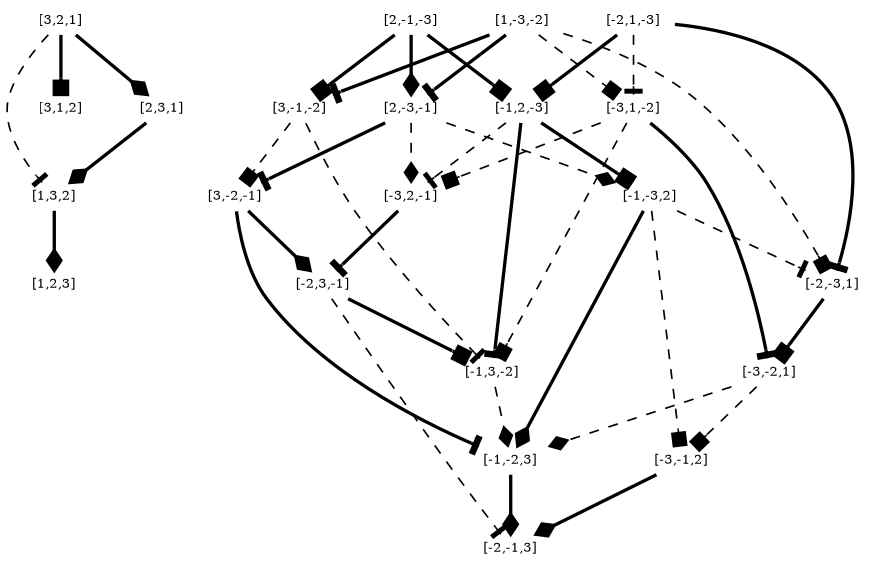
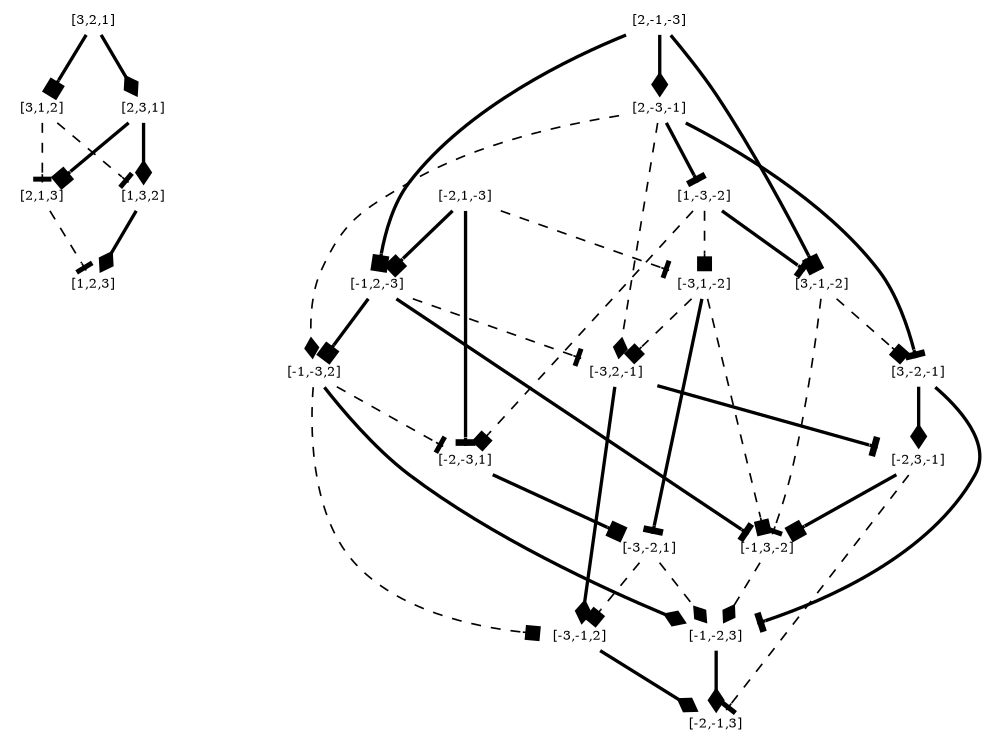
edge "[1,-3,-2]" -> "[2,-3,-1]": reversed
edge "[3,2,1]" -> "[1,3,2]": now "[3,1,2]" -> "[1,3,2]"
node "[2,1,3]": added
edge "[-3,2,-1]" -> "[-3,-1,2]": added
